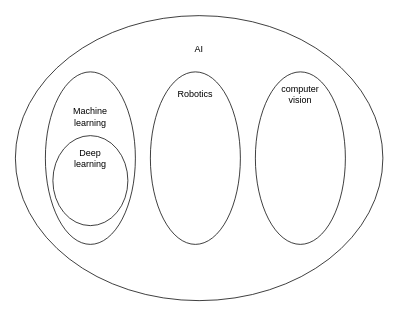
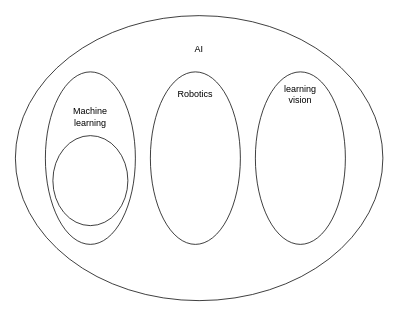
node "computer vision": label "computer vision" -> "learning vision"
node "Deep learning": removed
